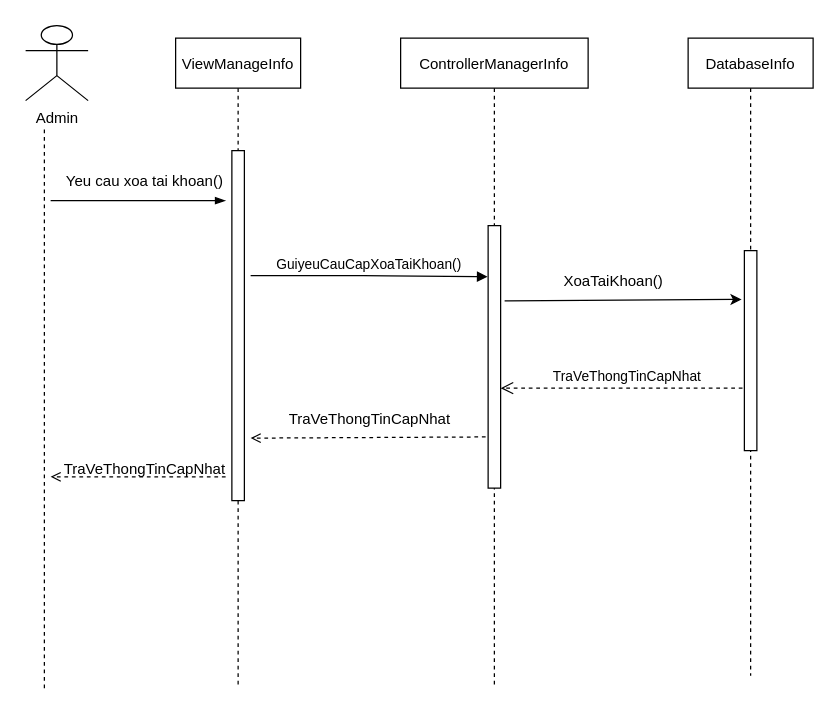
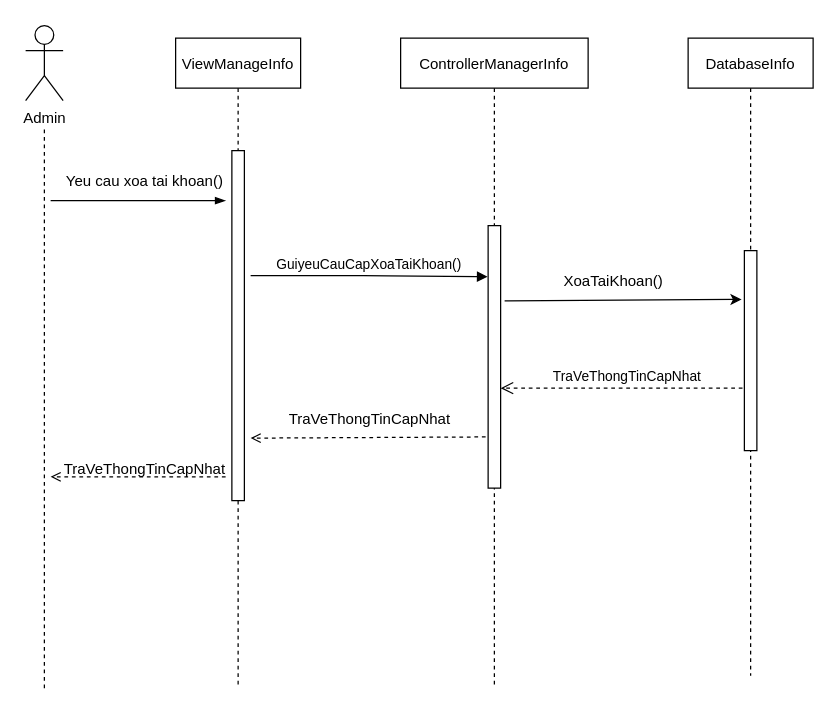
node "Admin": size 63x75 -> 38x75
